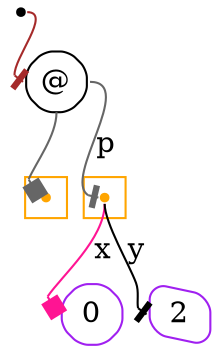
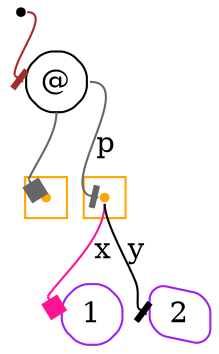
node "0": label "0" -> "1"
